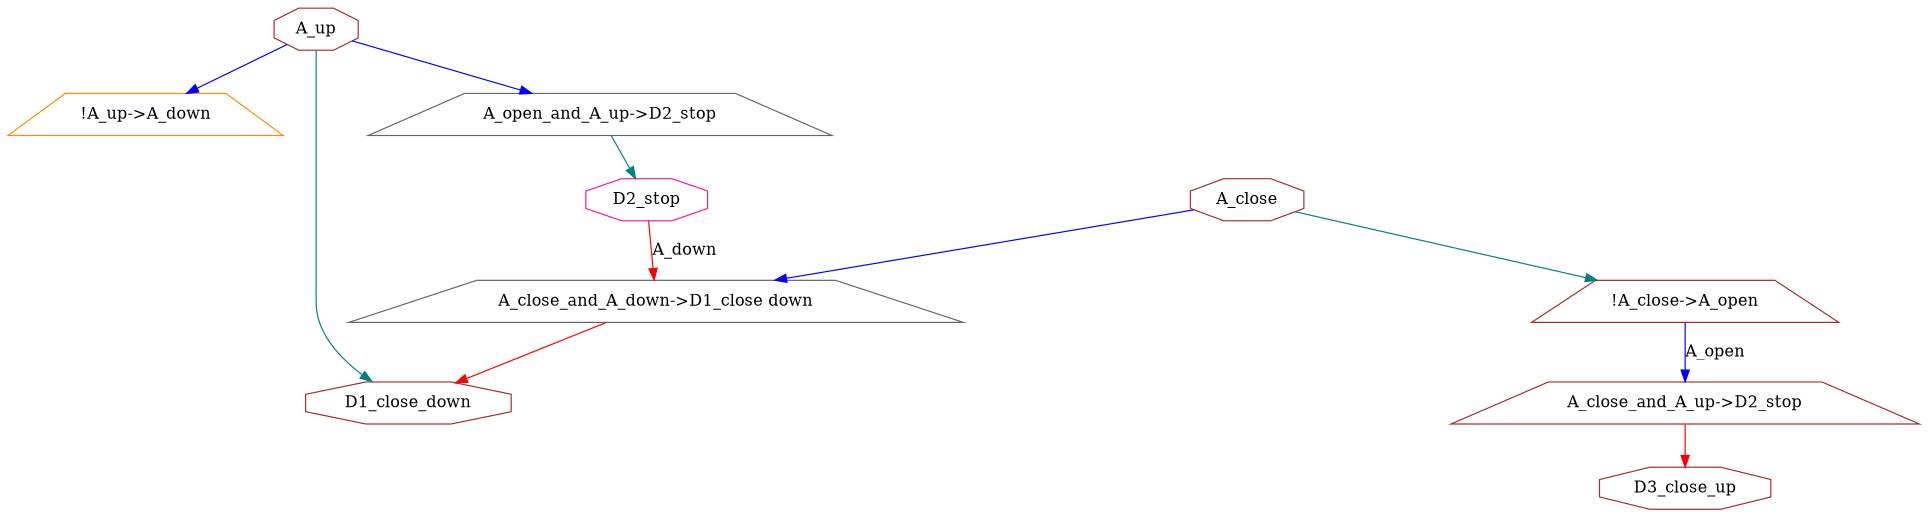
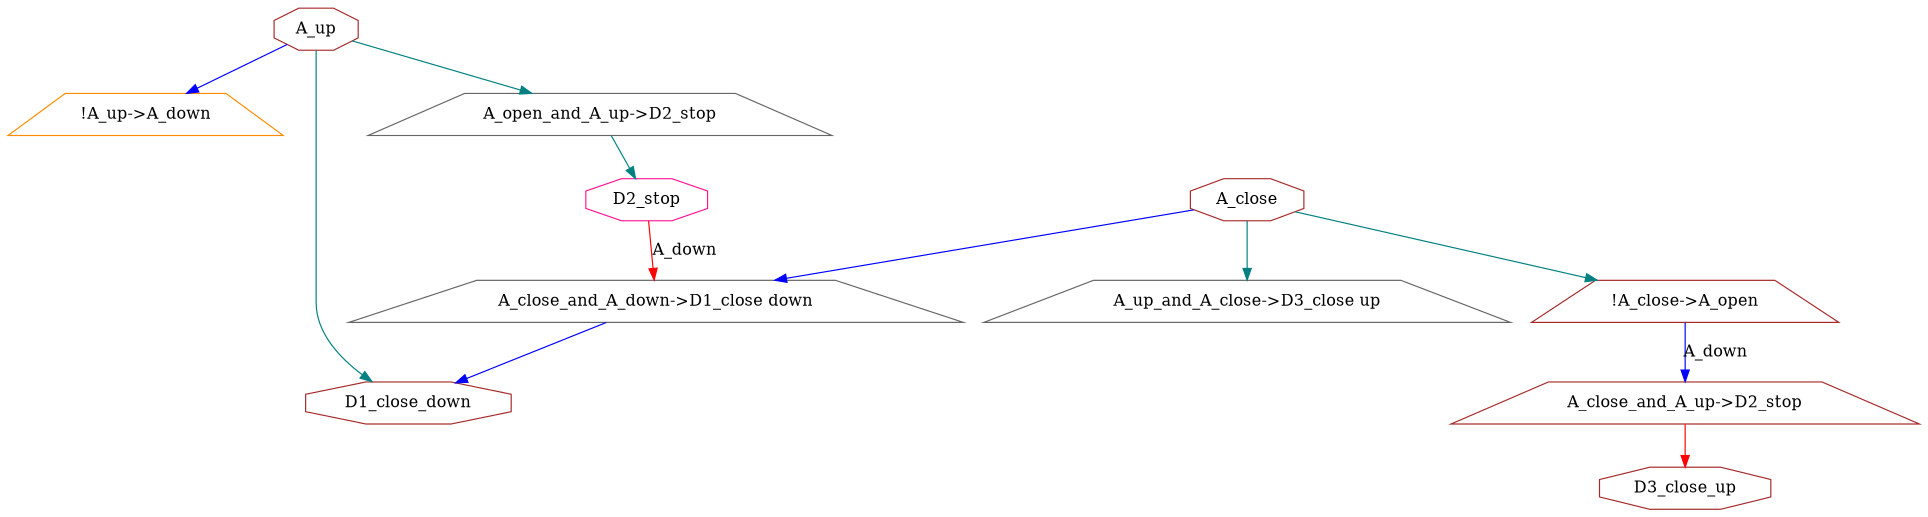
edge "A_up" -> "A_open_and_A_up->D2_stop": color blue -> teal
node "A_up_and_A_close->D3_close up": added
edge "A_close_and_A_down->D1_close down" -> "D1_close_down": color red -> blue
edge "!A_close->A_open" -> "A_close_and_A_up->D2_stop": label "A_open" -> "A_down"
